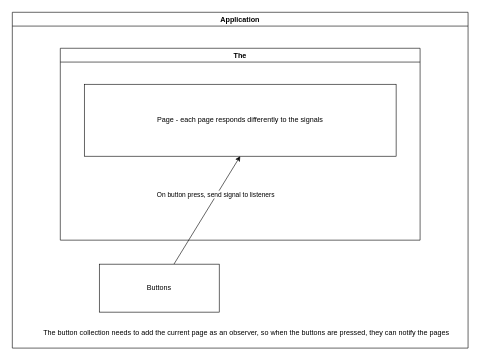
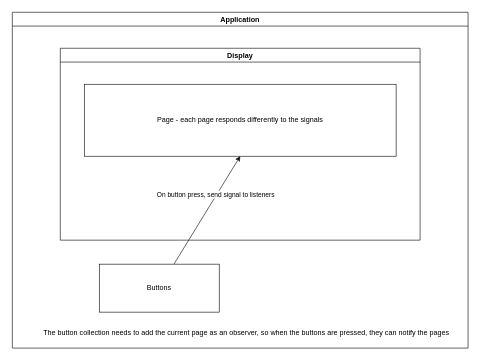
node "The": label "The" -> "Display"
